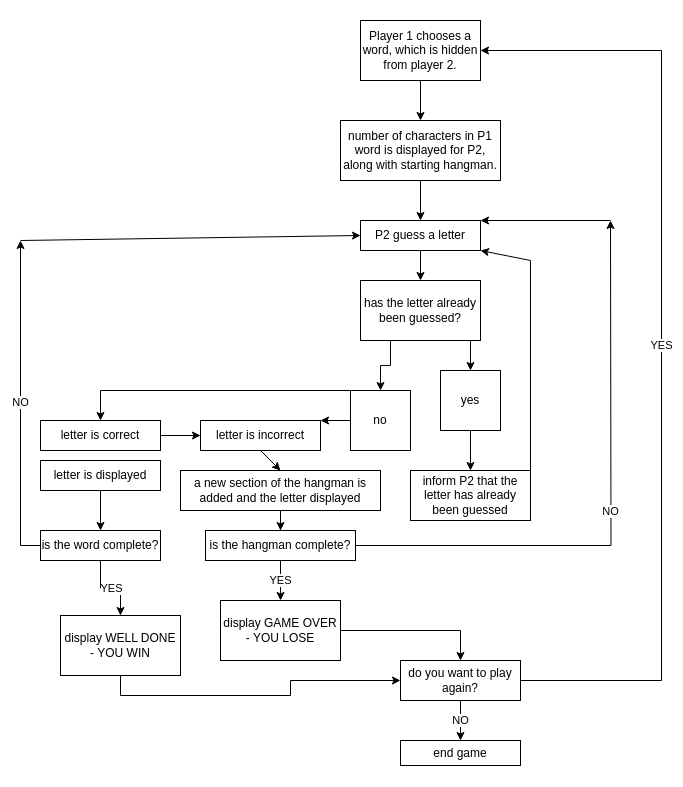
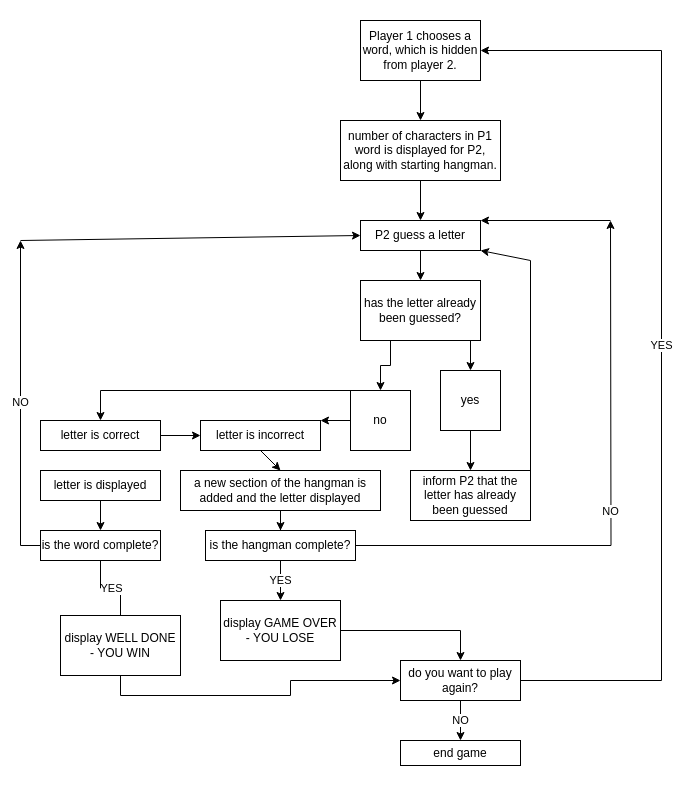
node "letter is displayed": moved (101, 476) -> (101, 486)
edge "is the word complete?" -> "display WELL DONE - YOU WIN": arrowhead classic -> none
